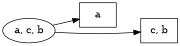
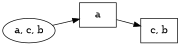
edge "a, c, b" -> "c, b": now "a" -> "c, b"
